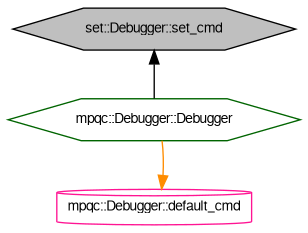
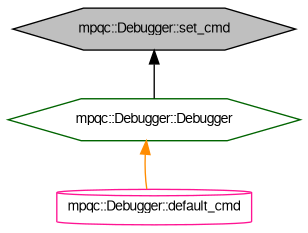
node "set::Debugger::set_cmd": label "set::Debugger::set_cmd" -> "mpqc::Debugger::set_cmd"
edge "mpqc::Debugger::Debugger" -> "mpqc::Debugger::default_cmd": reversed
